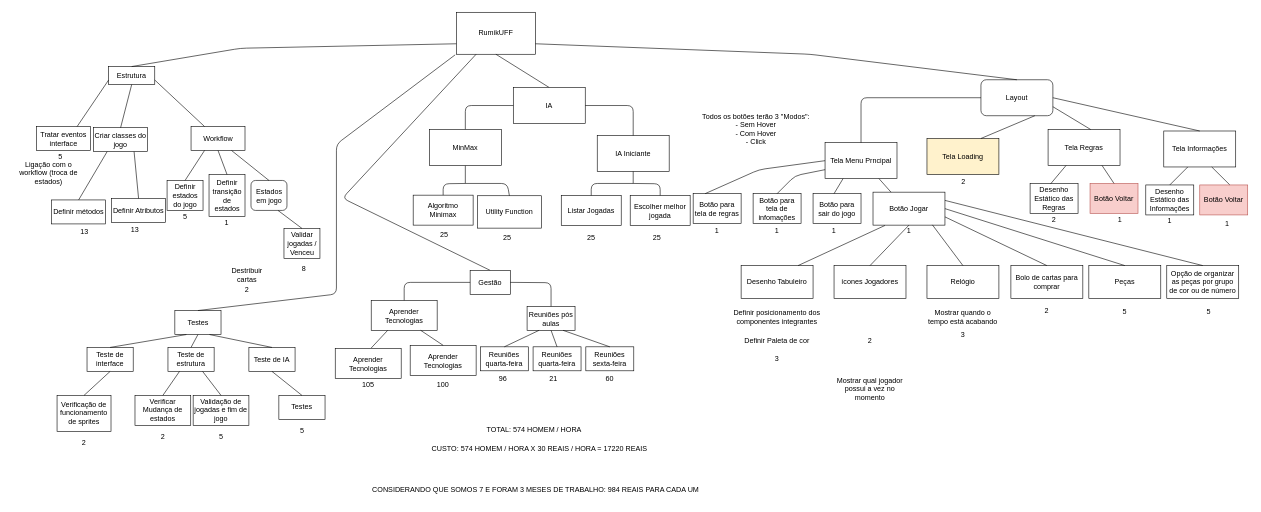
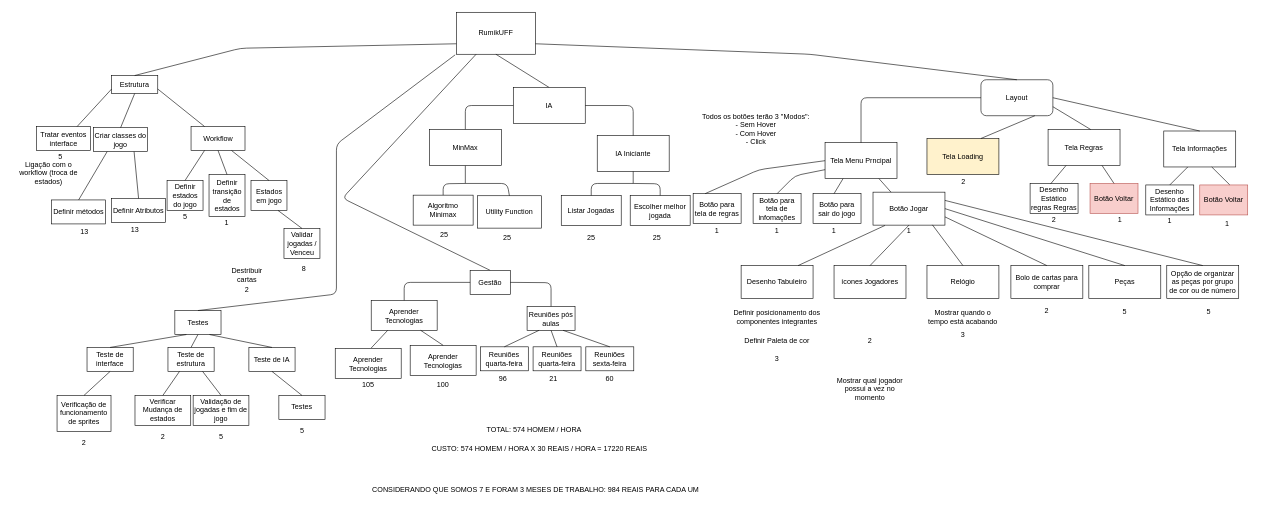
node "Estrutura": moved (131, 76) -> (134, 85)
node "Estados em jogo": shape rounded rectangle -> rectangle
node "Desenho Estático das Regras": label "Desenho Estático das Regras" -> "Desenho Estático regras Regras"
